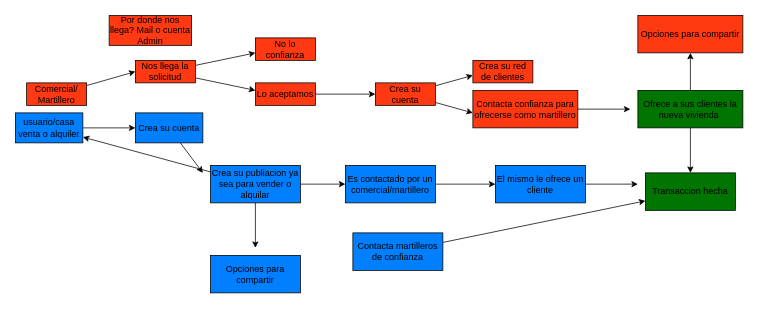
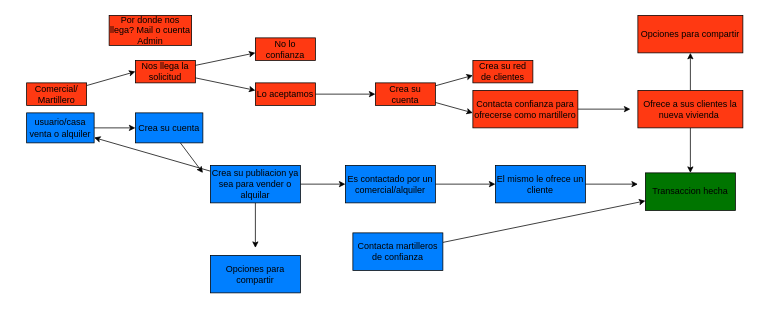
node "Ofrece a sus clientes la nueva vivienda": fillcolor #007500 -> #ff3912
node "usuario/casa venta o alquiler": moved (49, 128) -> (60, 128)
node "Es contactado por un comercial/martillero": label "Es contactado por un comercial/martillero" -> "Es contactado por un comercial/alquiler"
